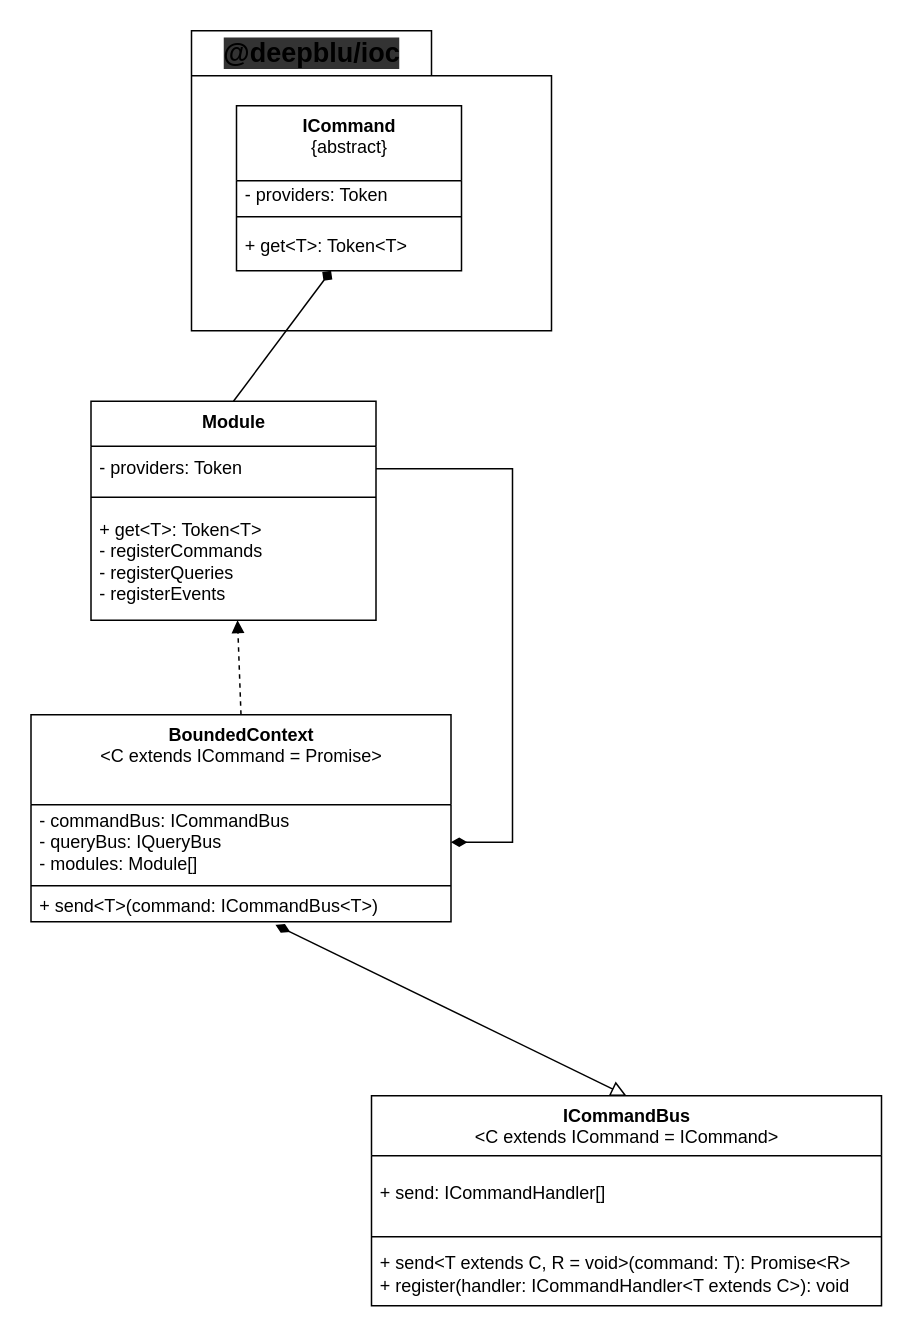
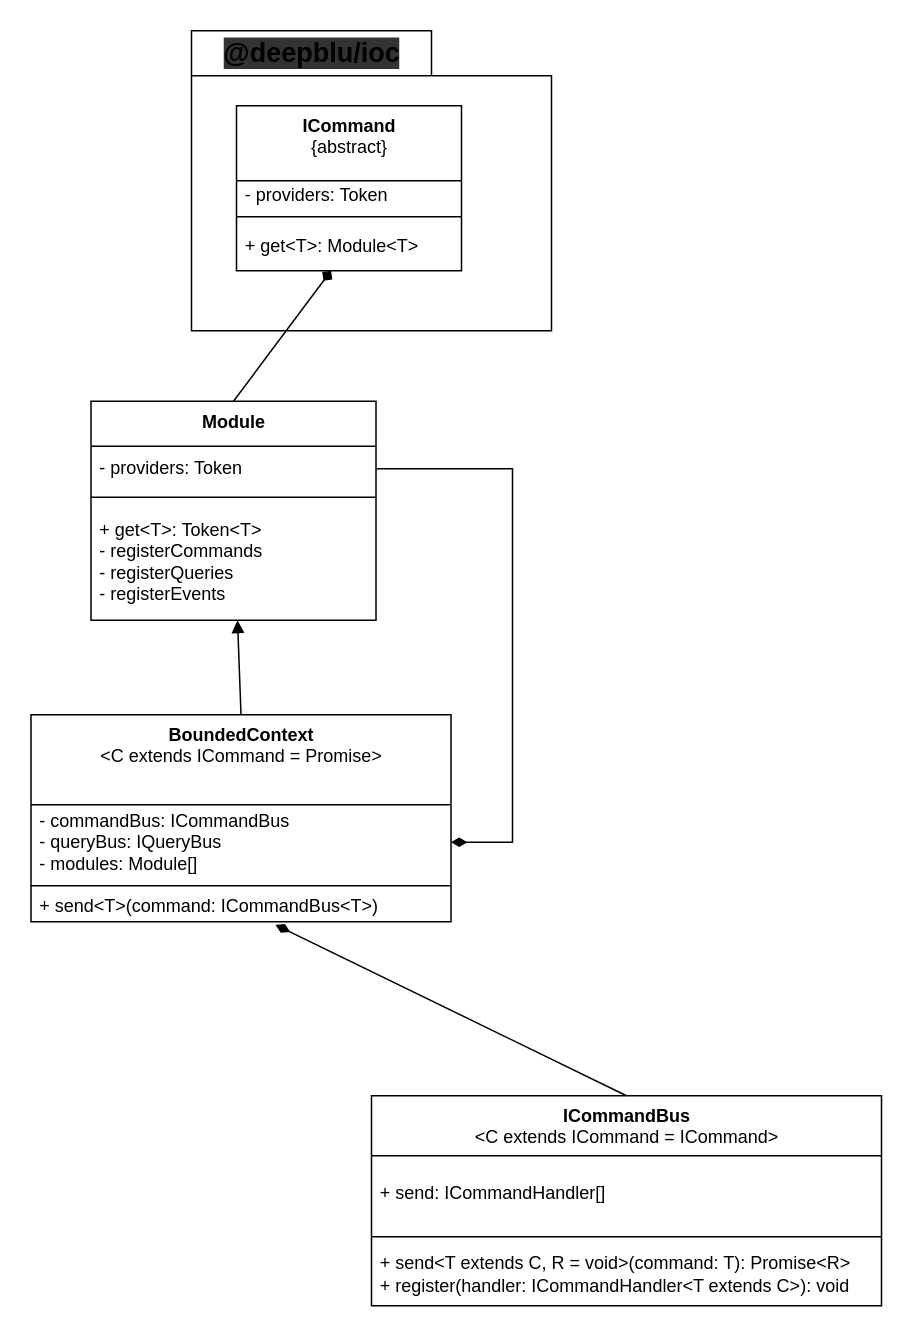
node "+ get<T>: Token<T>": label "+ get<T>: Token<T>" -> "+ get<T>: Module<T>"
edge "BoundedContext <C extends ICommand = Promise>" -> "Module": style dashed -> solid
edge "+ send<T>(command: ICommandBus<T>)" -- "ICommandBus <C extends ICommand = ICommand>": arrowhead block -> none
